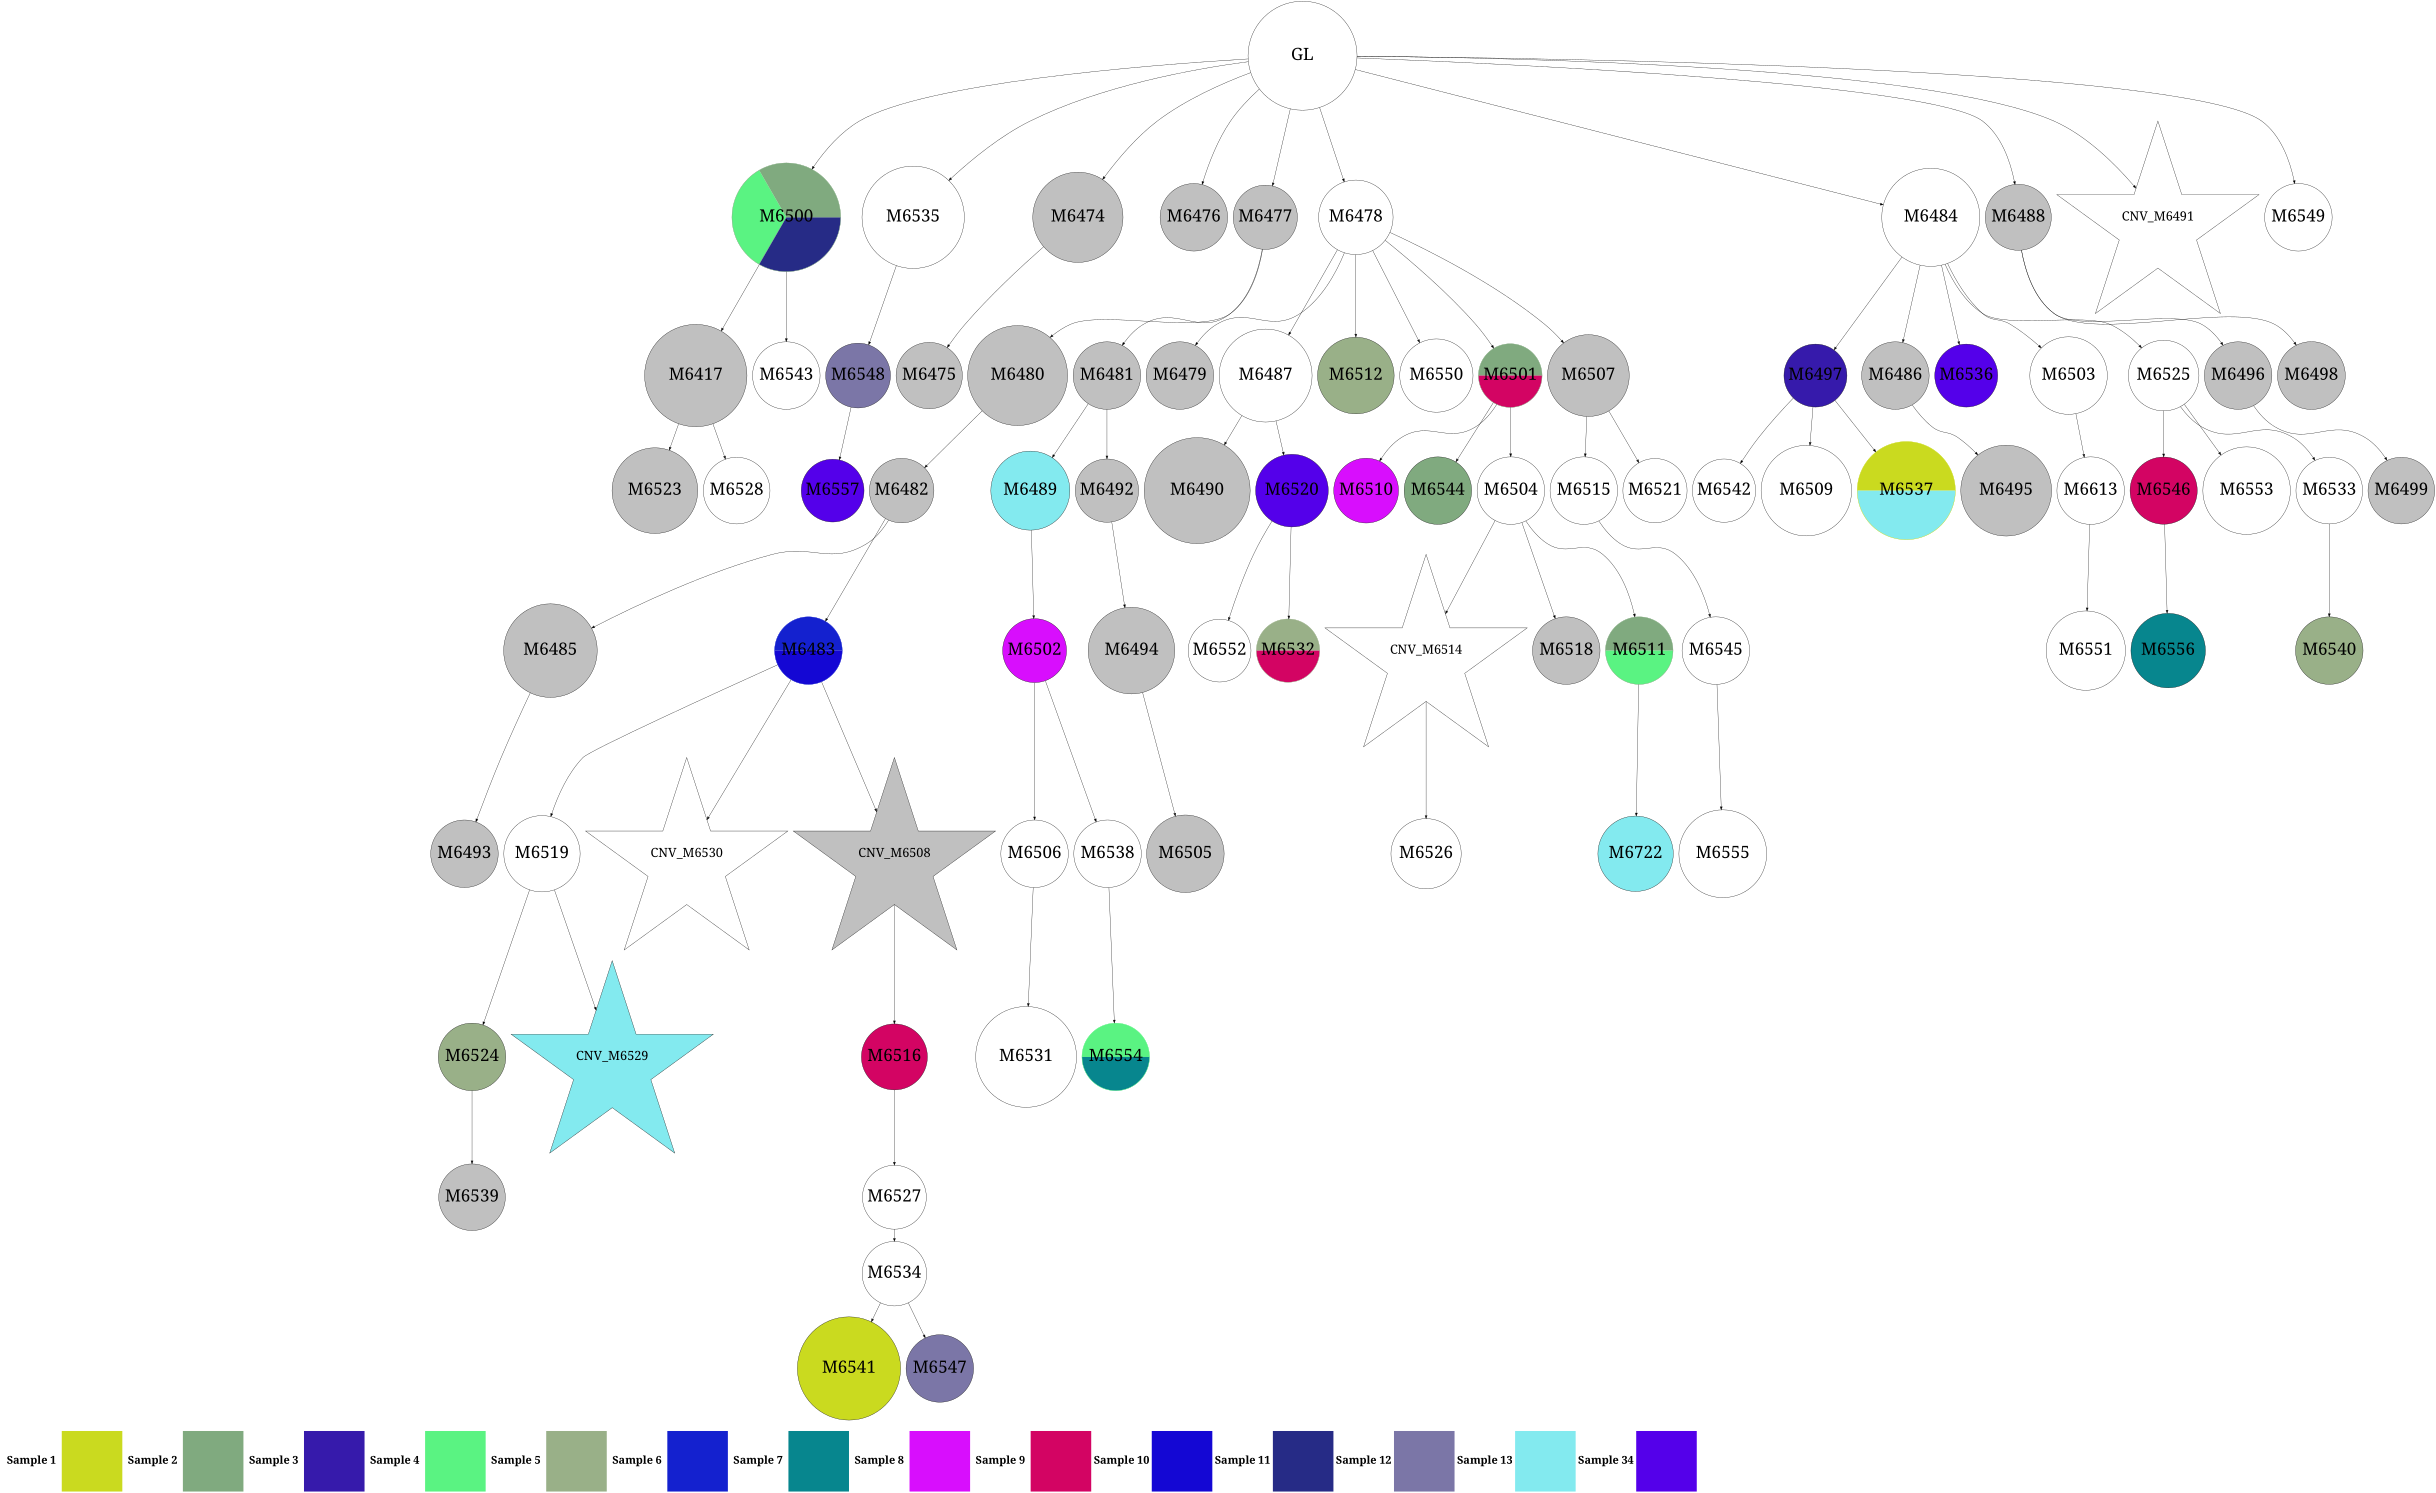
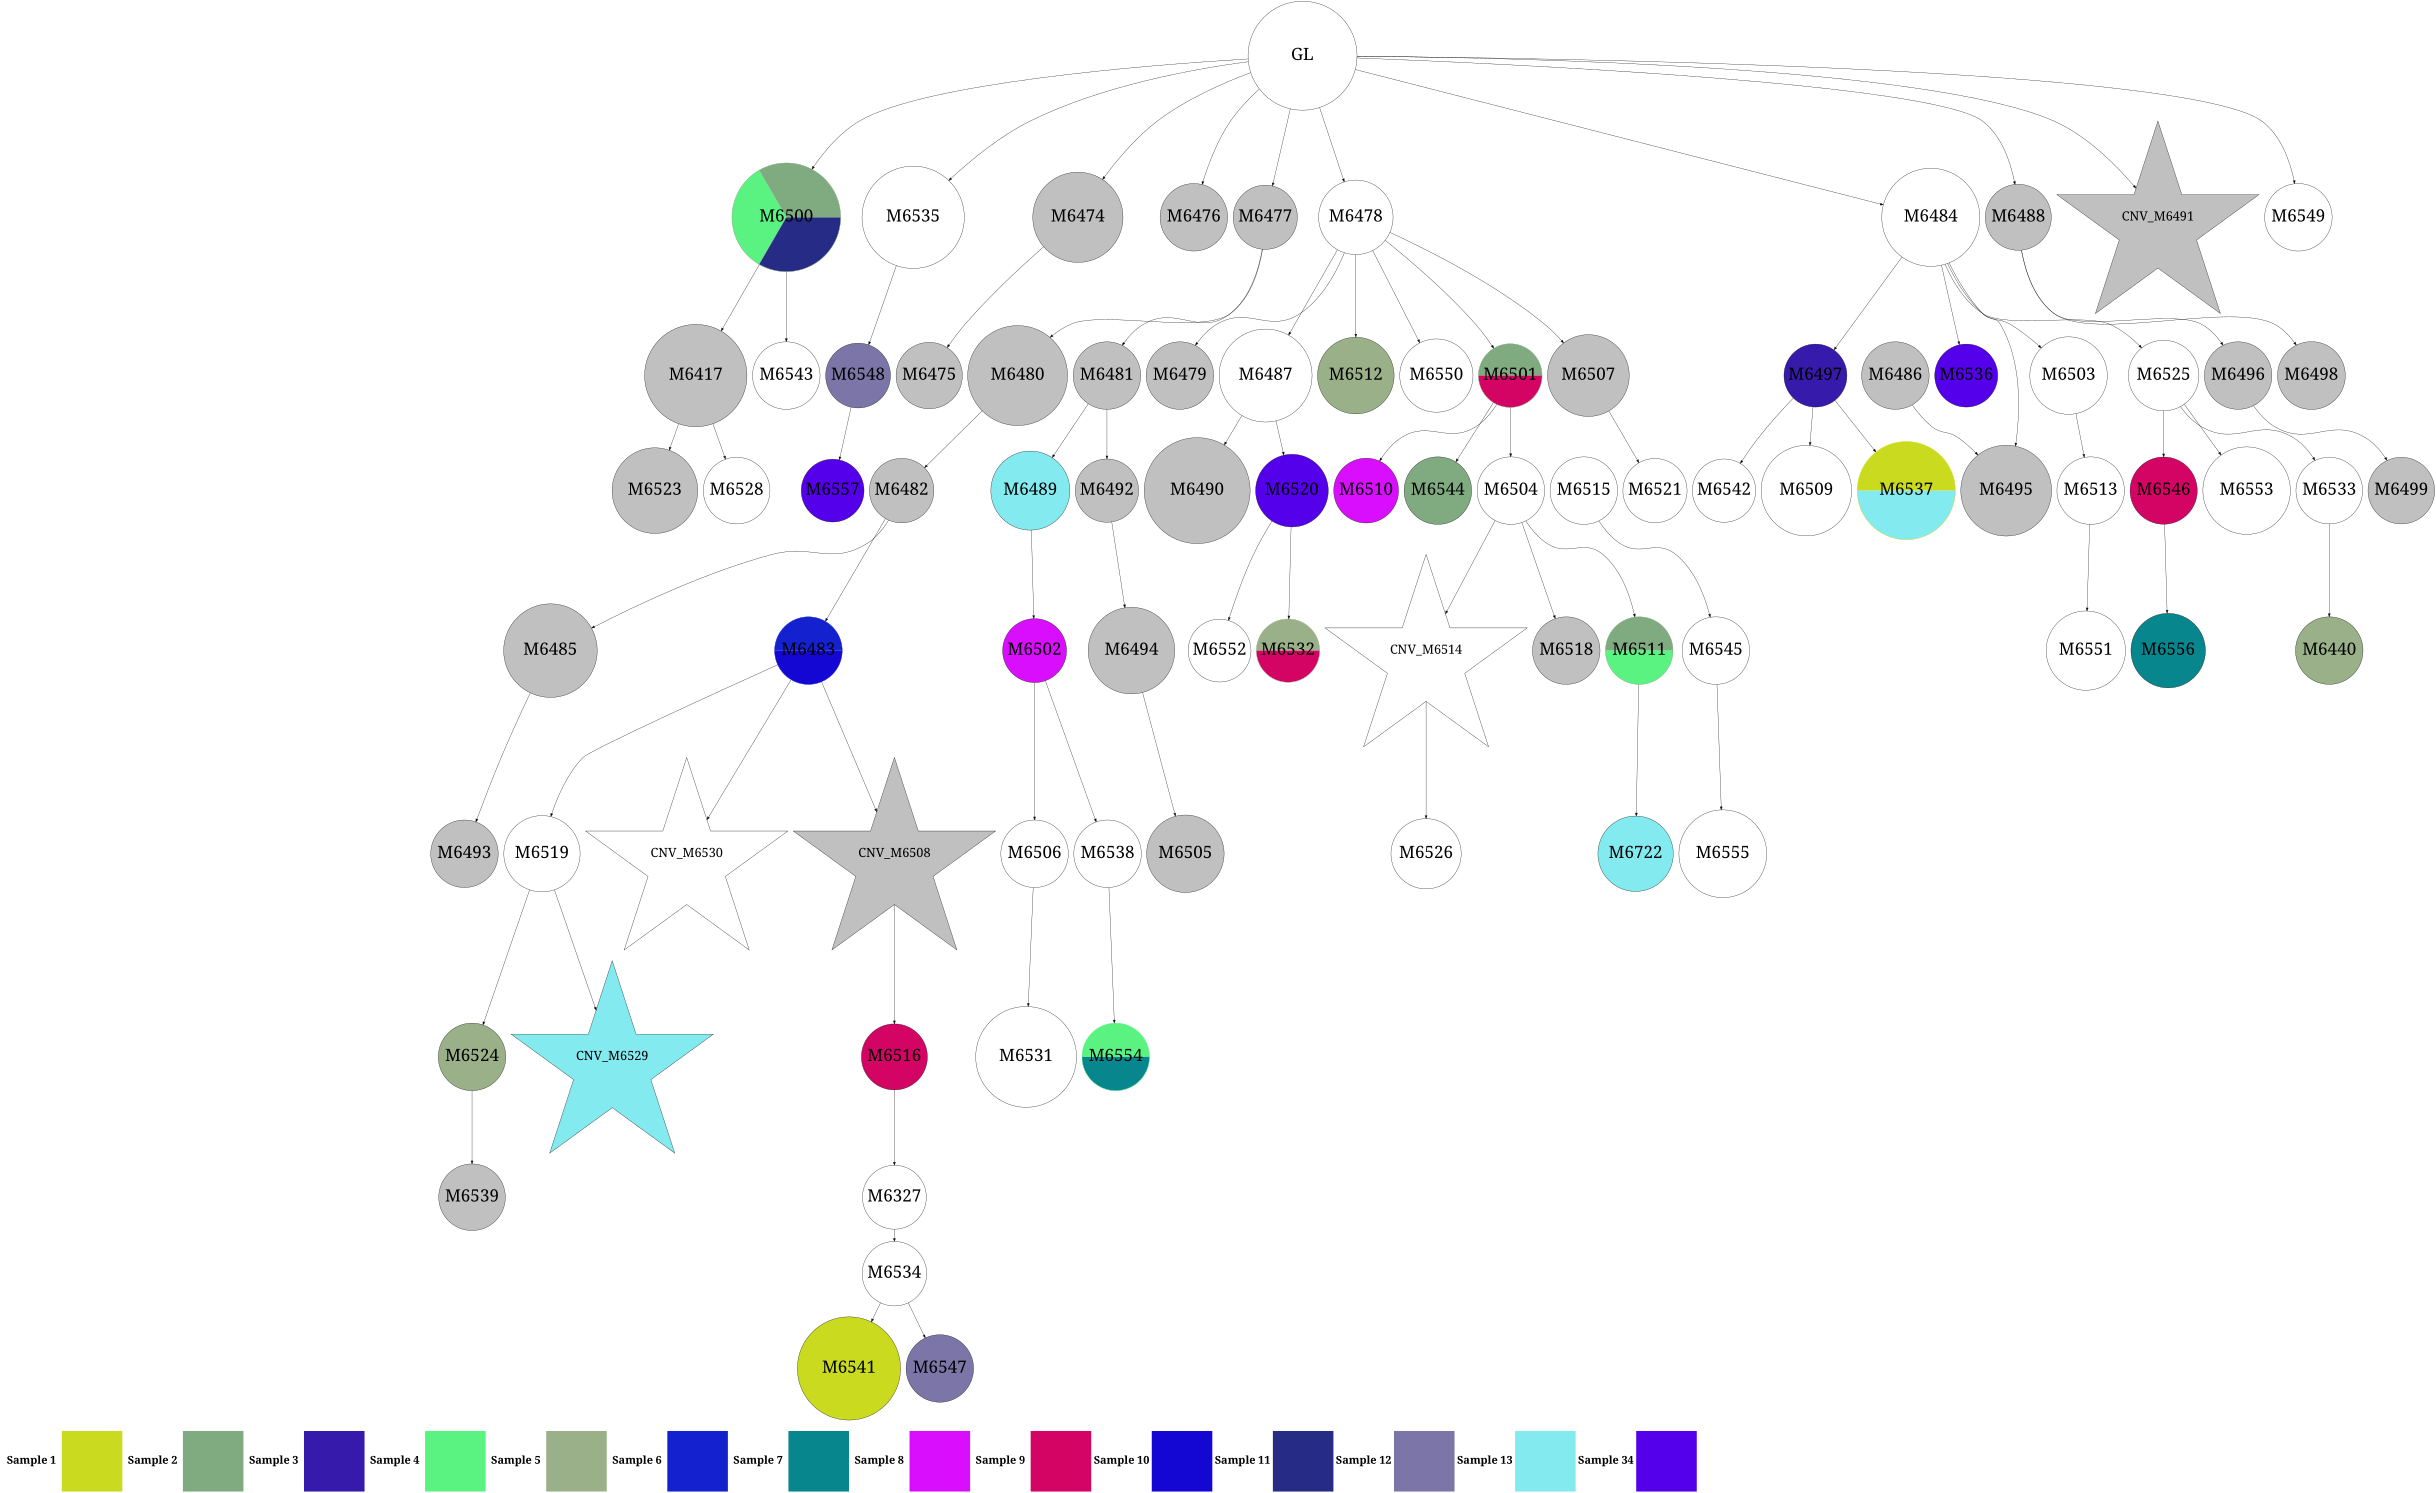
node "CNV_M6491": fillcolor white -> grey
edge "M6484" -> "M6486": now "M6484" -> "M6495"
edge "M6507" -> "M6515": removed
node "M6613": label "M6613" -> "M6513"
node "M6540": label "M6540" -> "M6440"
node "M6527": label "M6527" -> "M6327"
